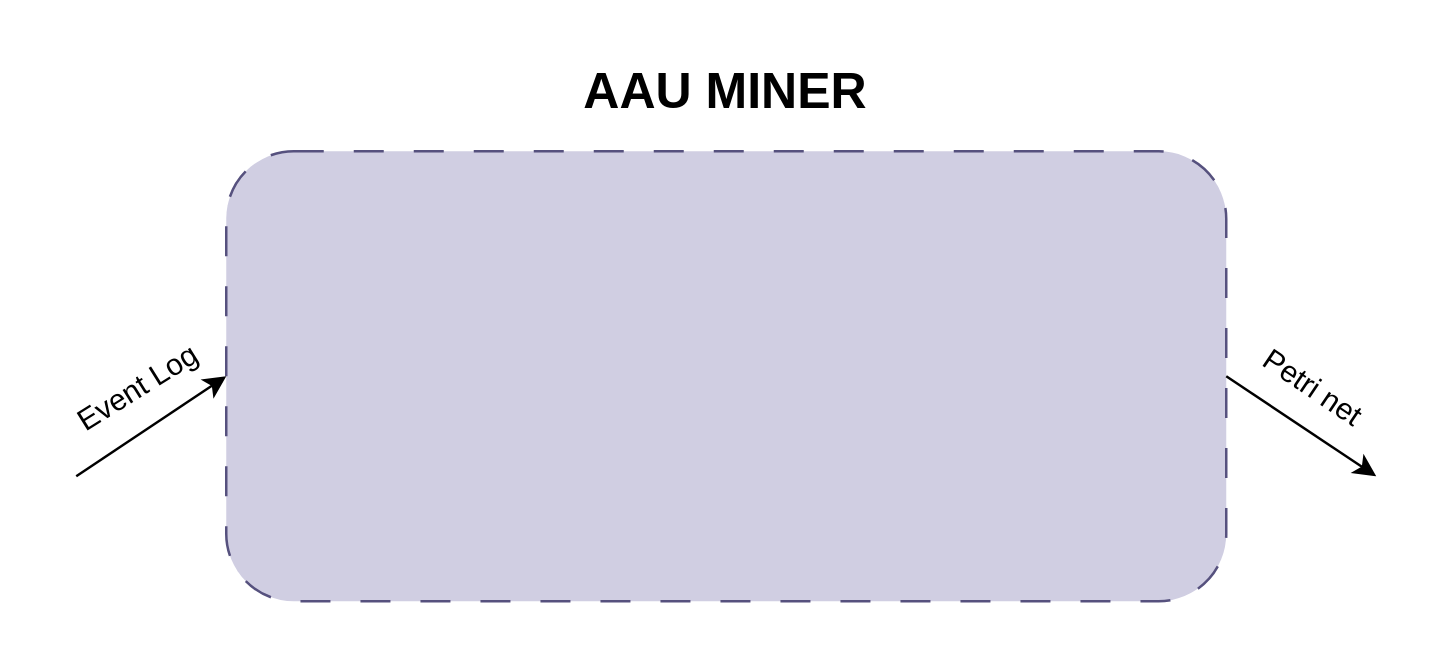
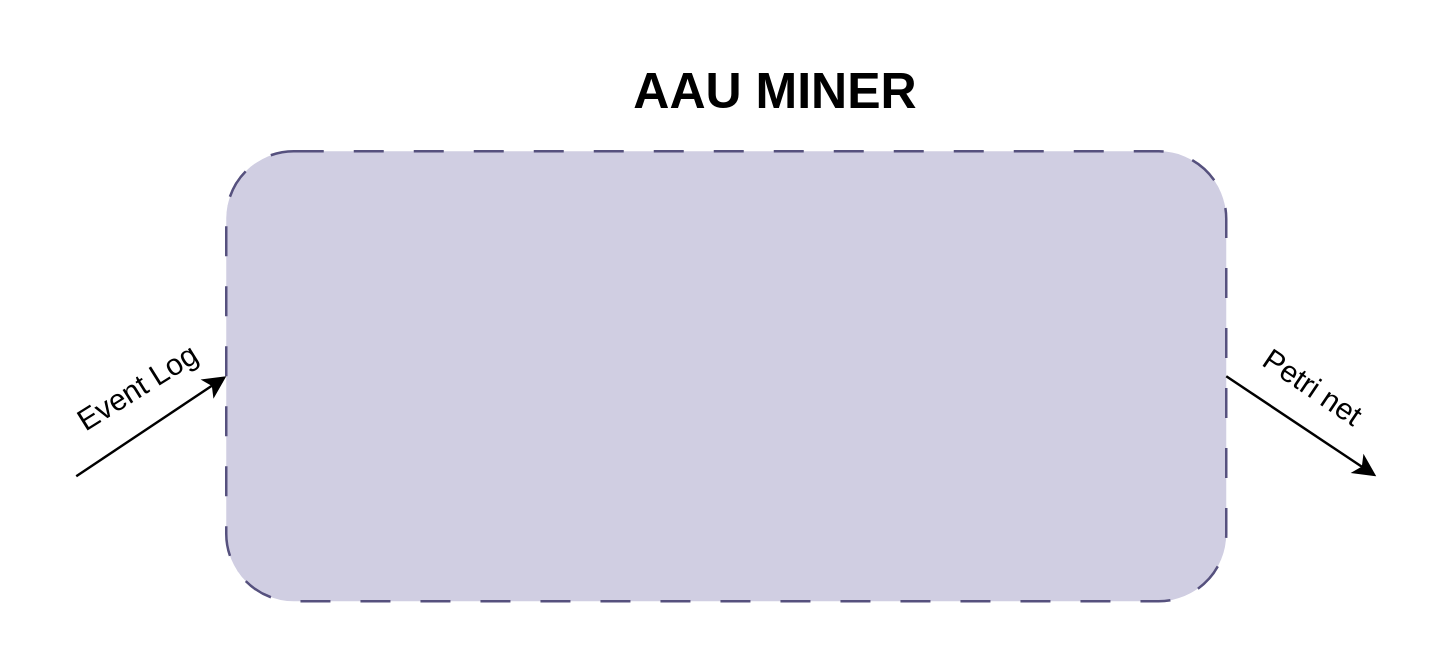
node "AAU MINER": moved (726, 89) -> (776, 89)
